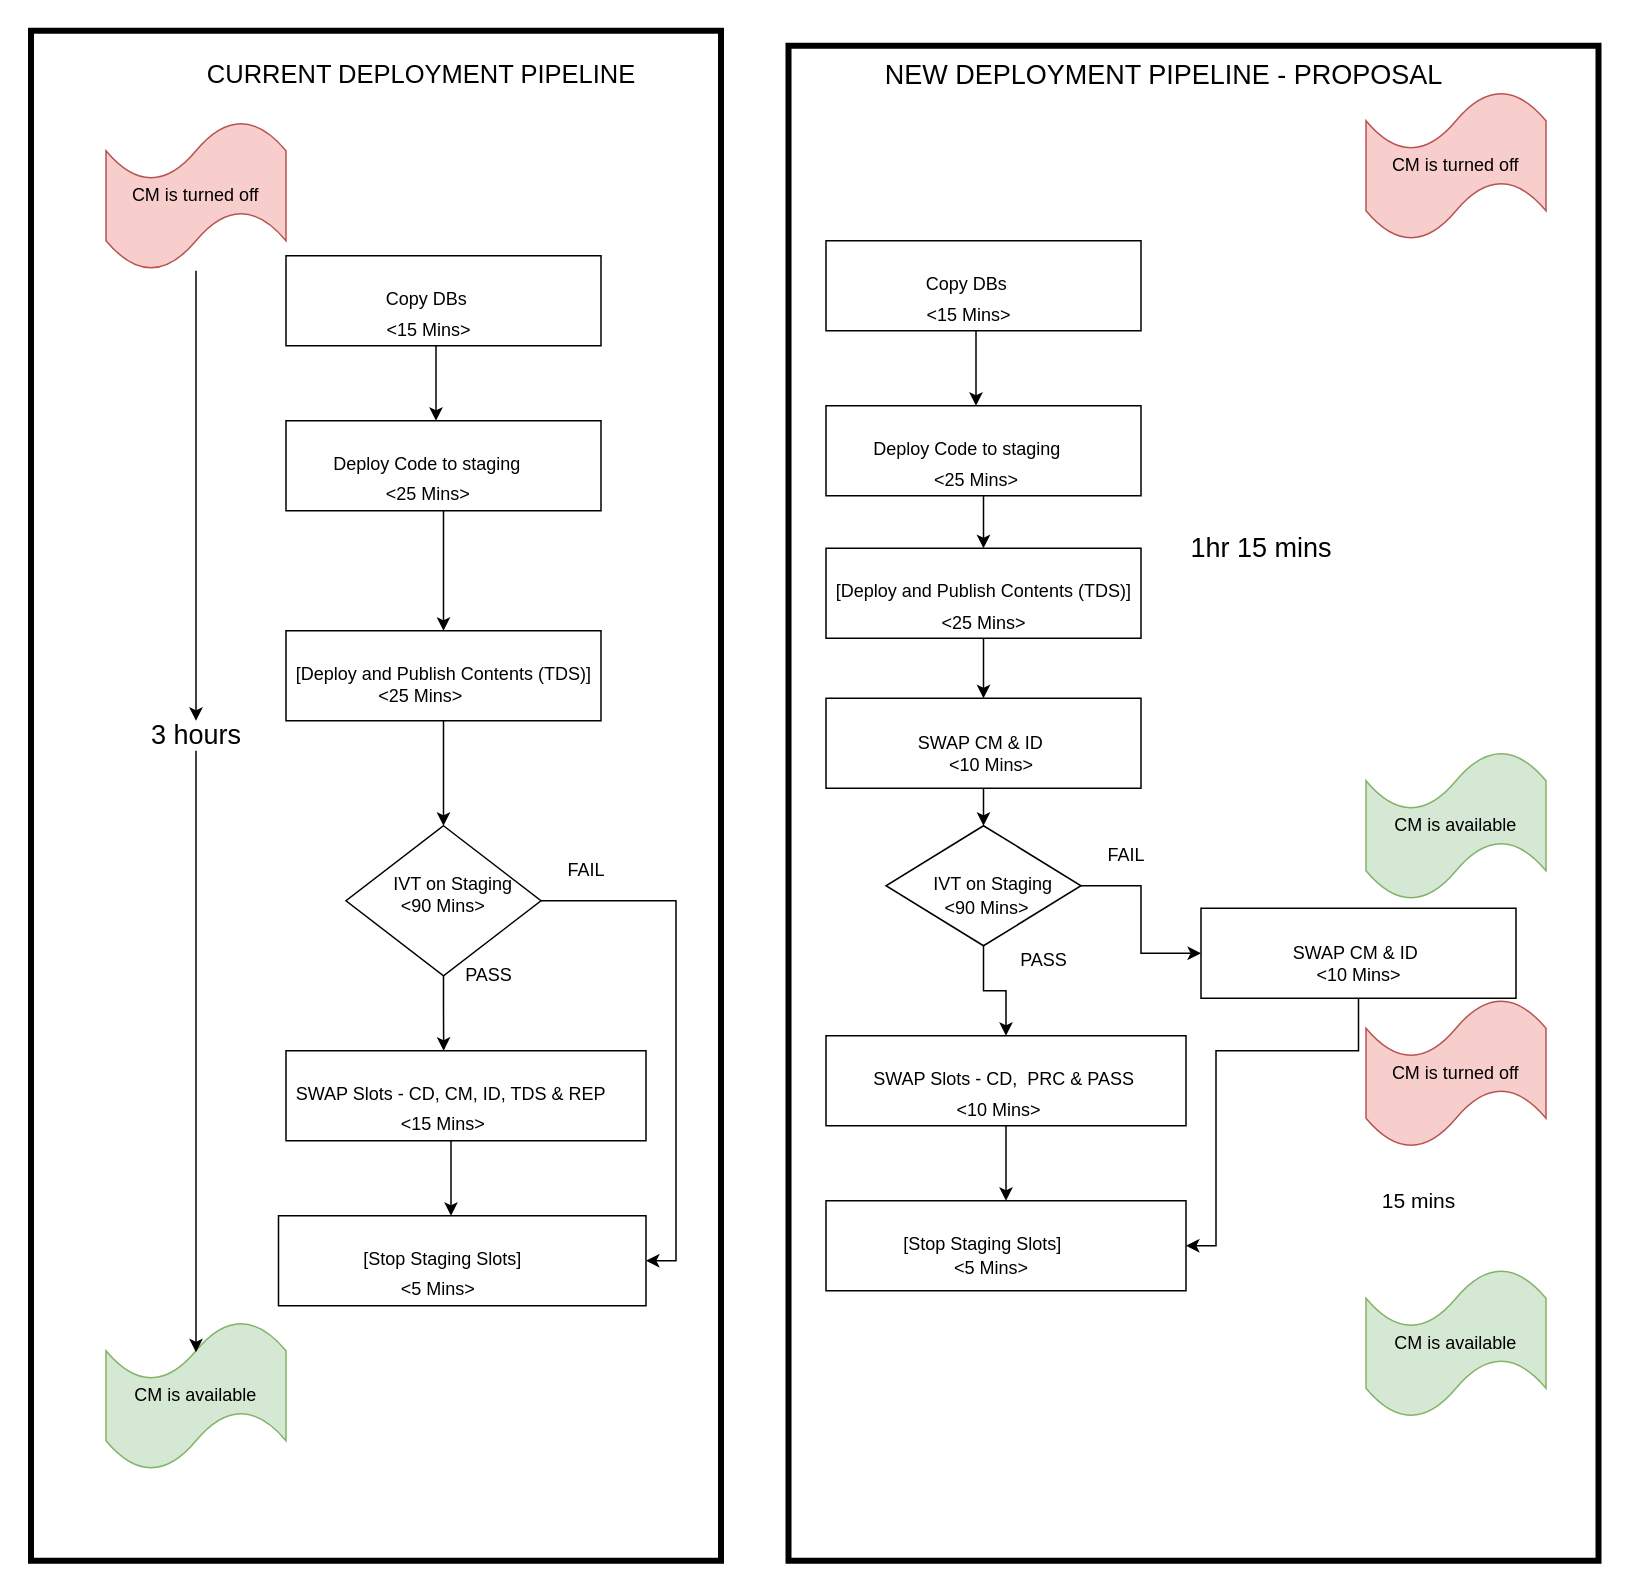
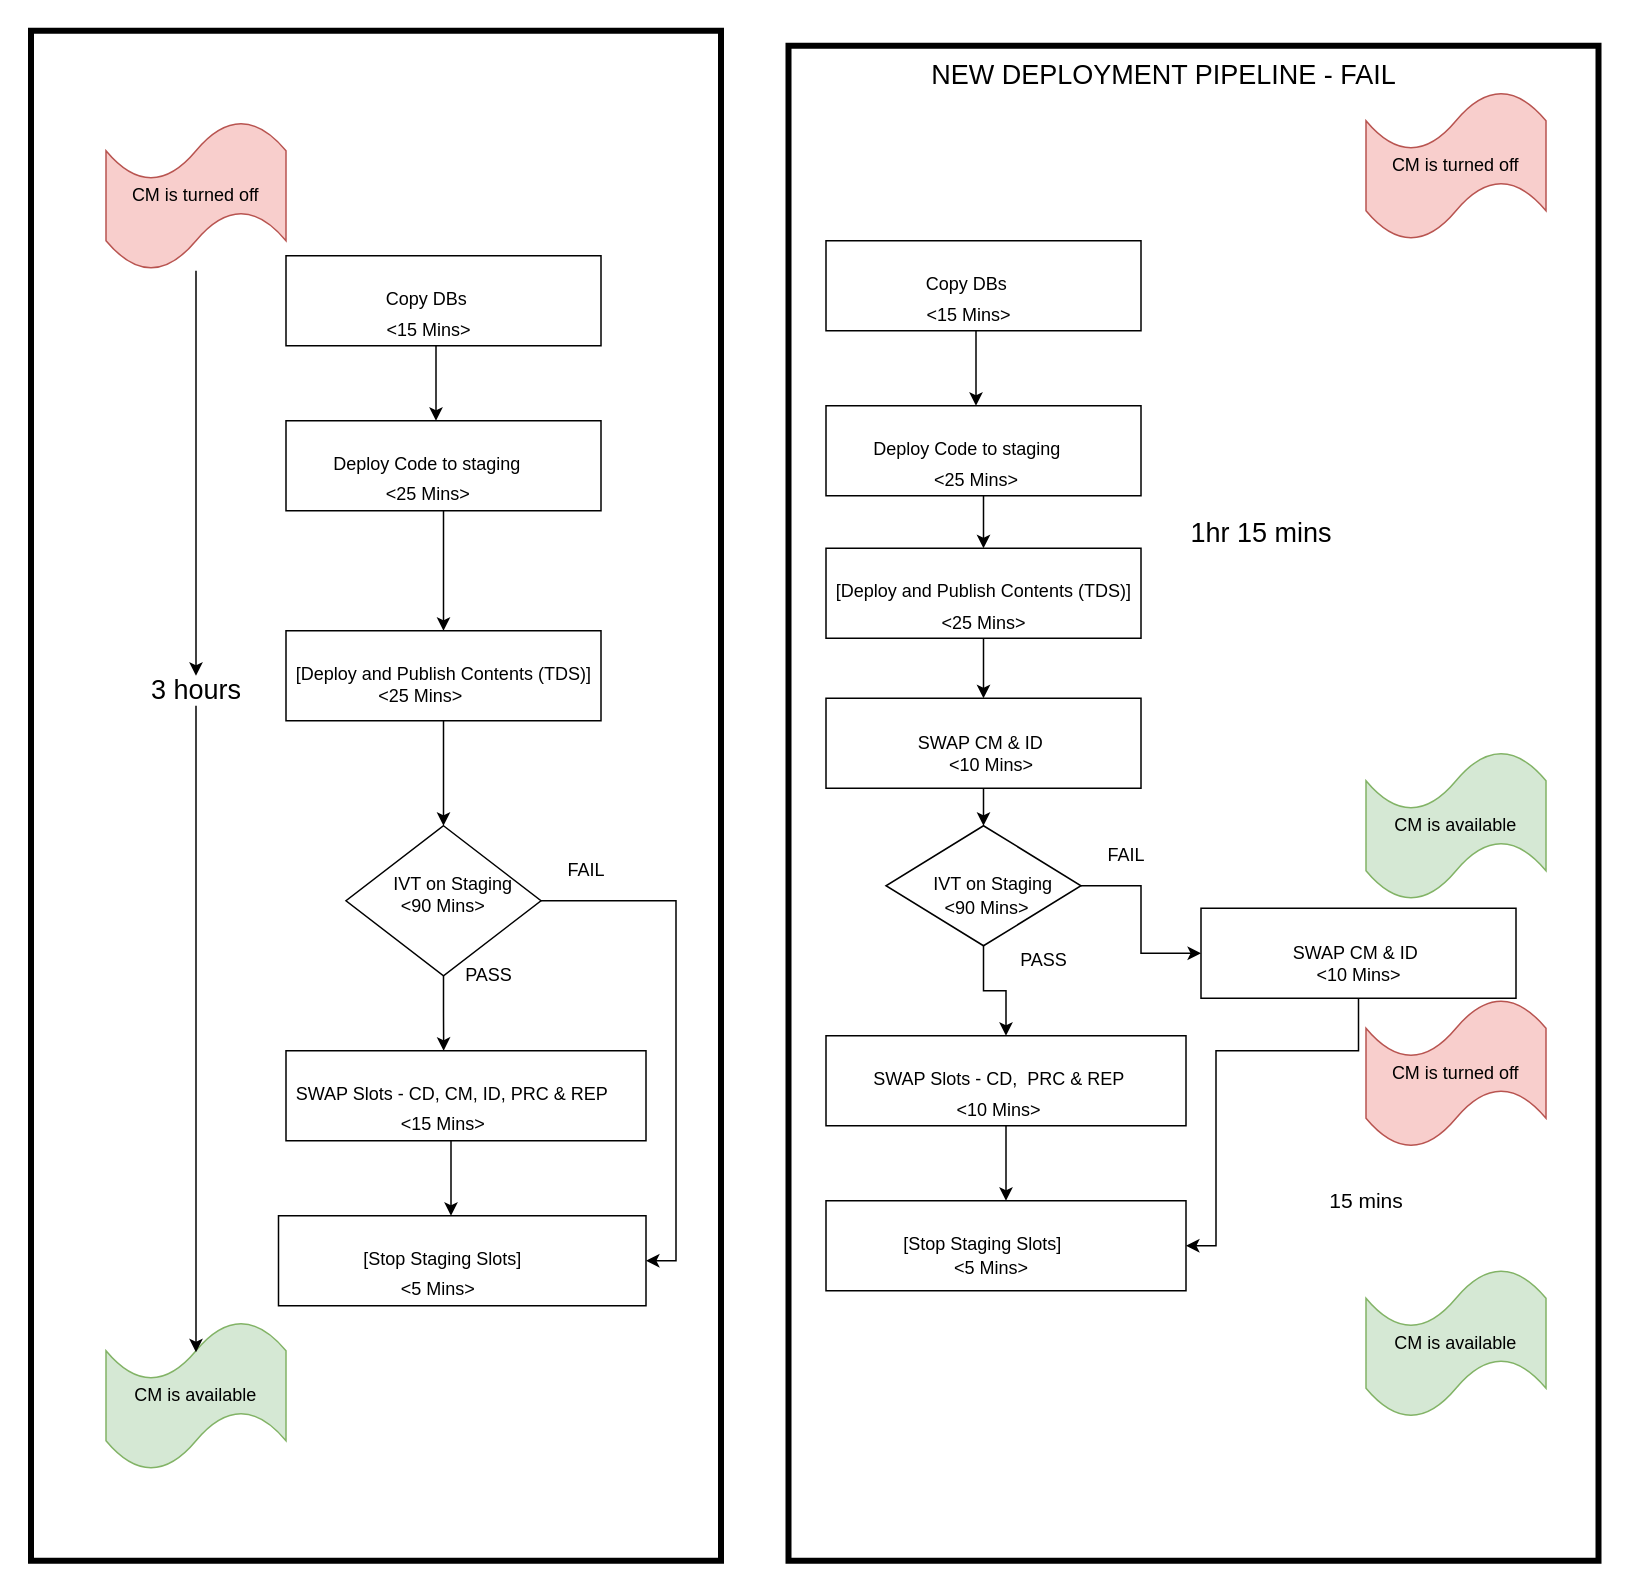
node "CURRENT DEPLOYMENT PIPELINE": removed
node "NEW DEPLOYMENT PIPELINE - PROPOSAL": label "NEW DEPLOYMENT PIPELINE - PROPOSAL" -> "NEW DEPLOYMENT PIPELINE - FAIL"
node "1hr 15 mins": moved (1261, 548) -> (1261, 533)
node "3 hours": moved (196, 736) -> (196, 691)
node "SWAP Slots - CD, PRC & PASS": label "SWAP Slots - CD, PRC & PASS" -> "SWAP Slots - CD, PRC & REP"
node "SWAP Slots - CD, CM, ID, TDS & REP": label "SWAP Slots - CD, CM, ID, TDS & REP" -> "SWAP Slots - CD, CM, ID, PRC & REP"
node "15 mins": moved (1418, 1201) -> (1366, 1201)
